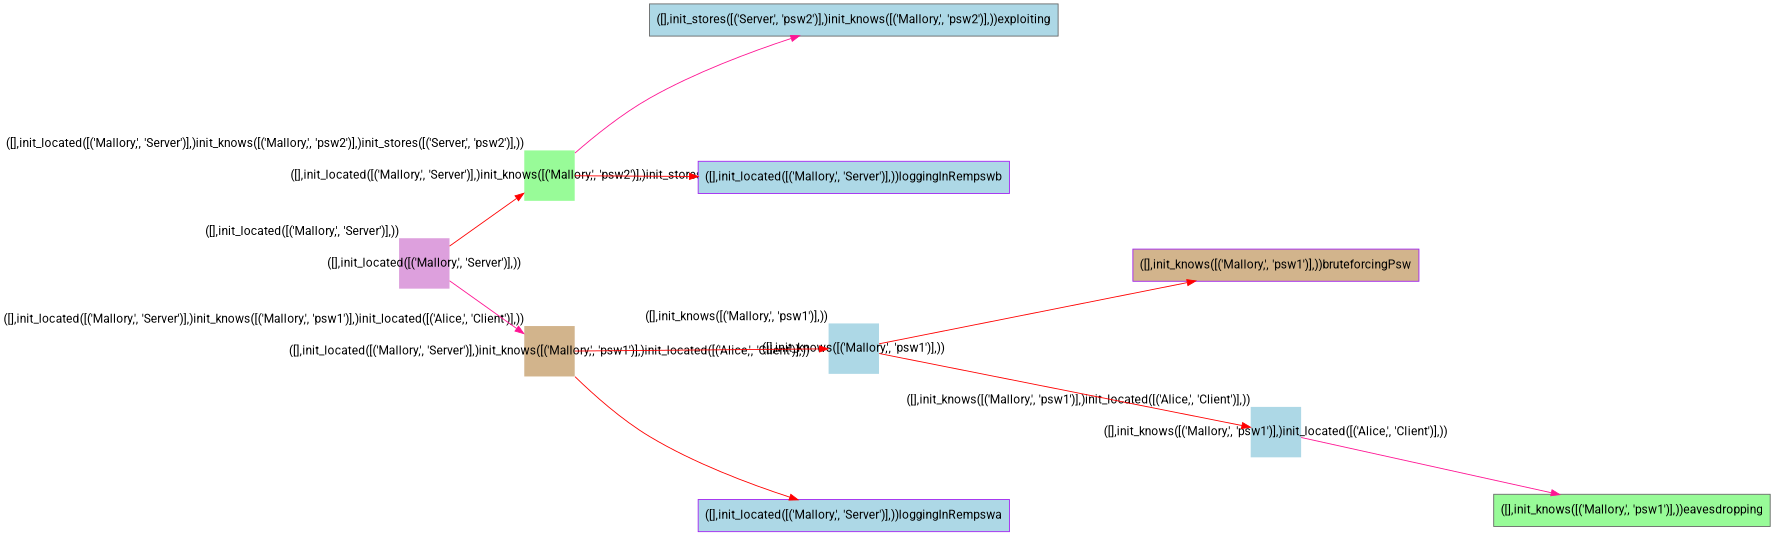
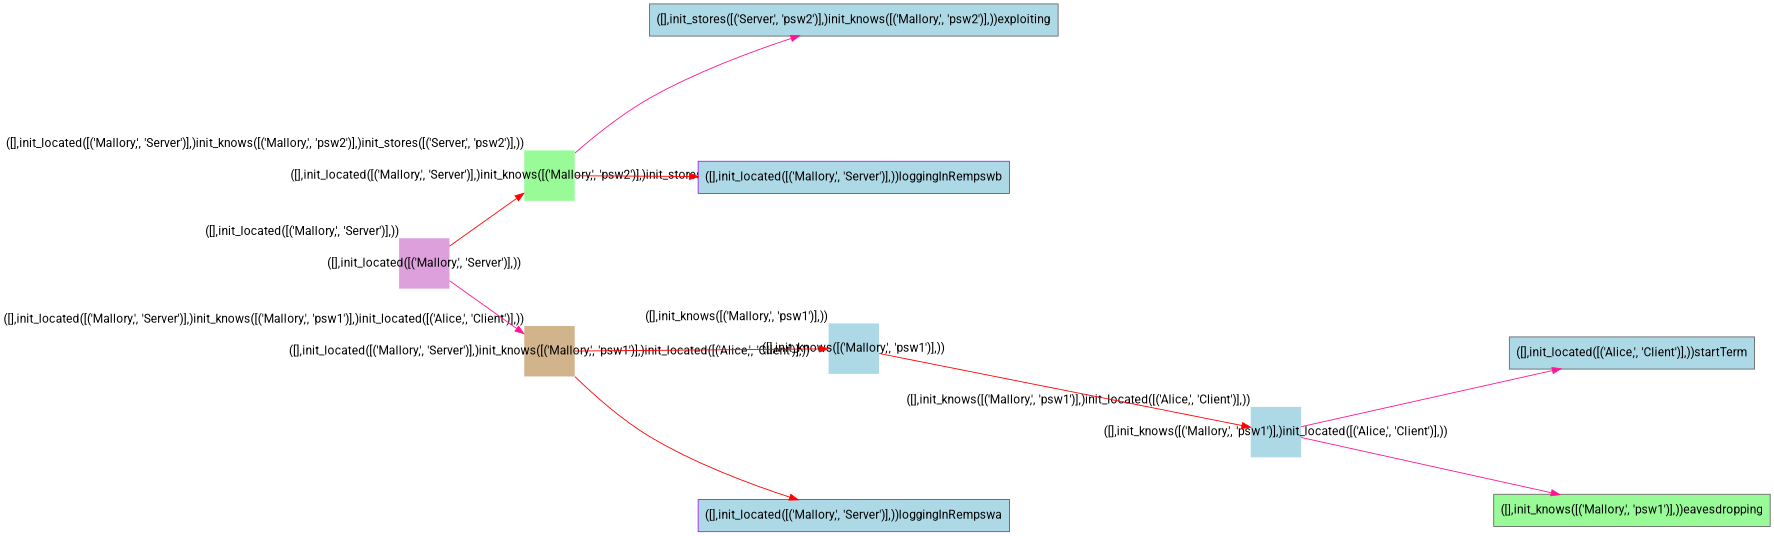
node "([],init_knows([('Mallory,', 'psw1')],))bruteforcingPsw": removed
node "([],init_located([('Alice,', 'Client')],))startTerm": added
